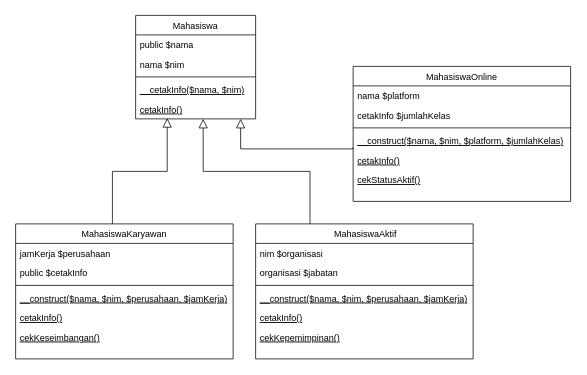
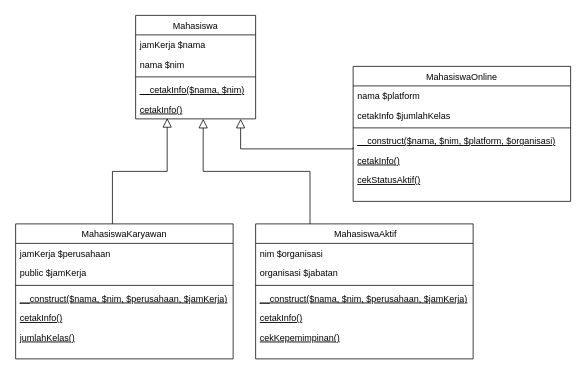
node "public $nama": label "public $nama" -> "jamKerja $nama"
node "__construct($nama, $nim, $platform, $jumlahKelas)": label "__construct($nama, $nim, $platform, $jumlahKelas)" -> "__construct($nama, $nim, $platform, $organisasi)"
node "public $cetakInfo": label "public $cetakInfo" -> "public $jamKerja"
node "cekKeseimbangan()": label "cekKeseimbangan()" -> "jumlahKelas()"
